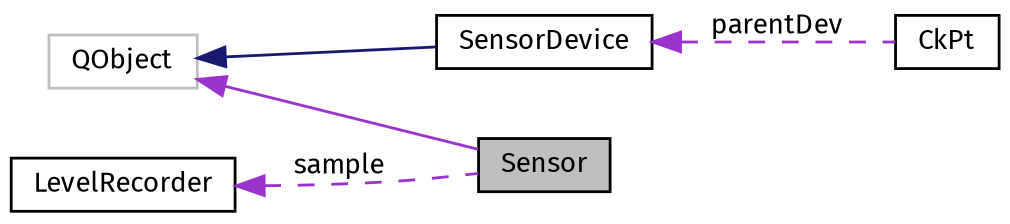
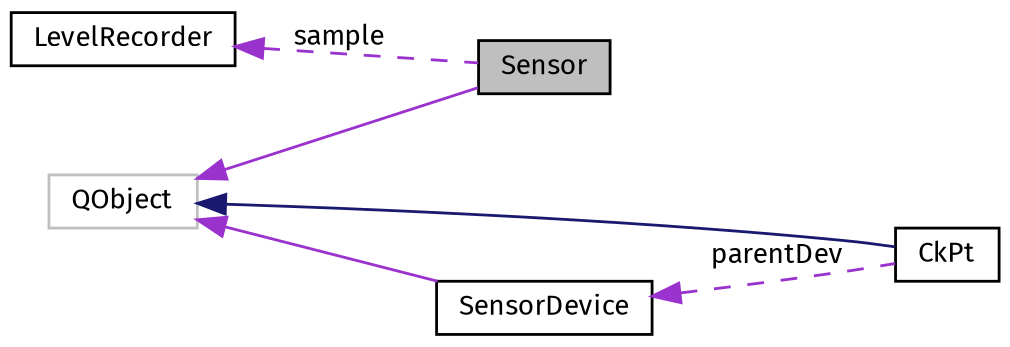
edge "SensorDevice" -> "QObject": color midnightblue -> darkorchid3
edge "CkPt" -> "QObject": added
